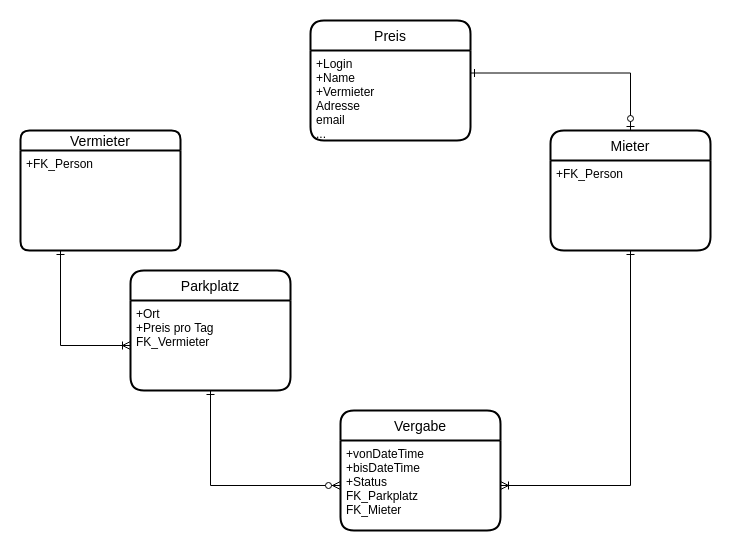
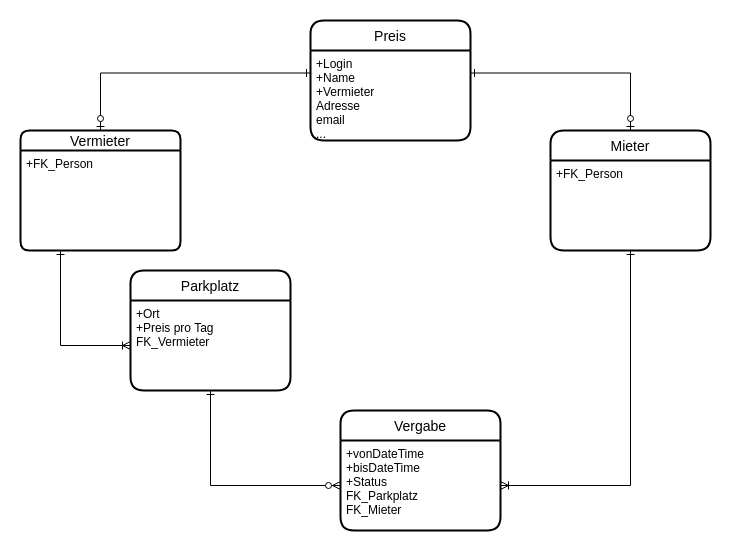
edge "+Login +Name +Vermieter Adresse email ..." -- "Vermieter": added
